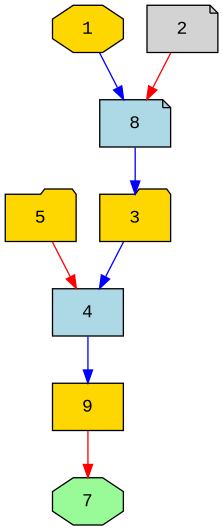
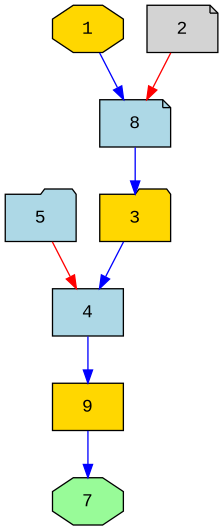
node "5": fillcolor gold -> lightblue
edge "9" -> "7": color red -> blue
